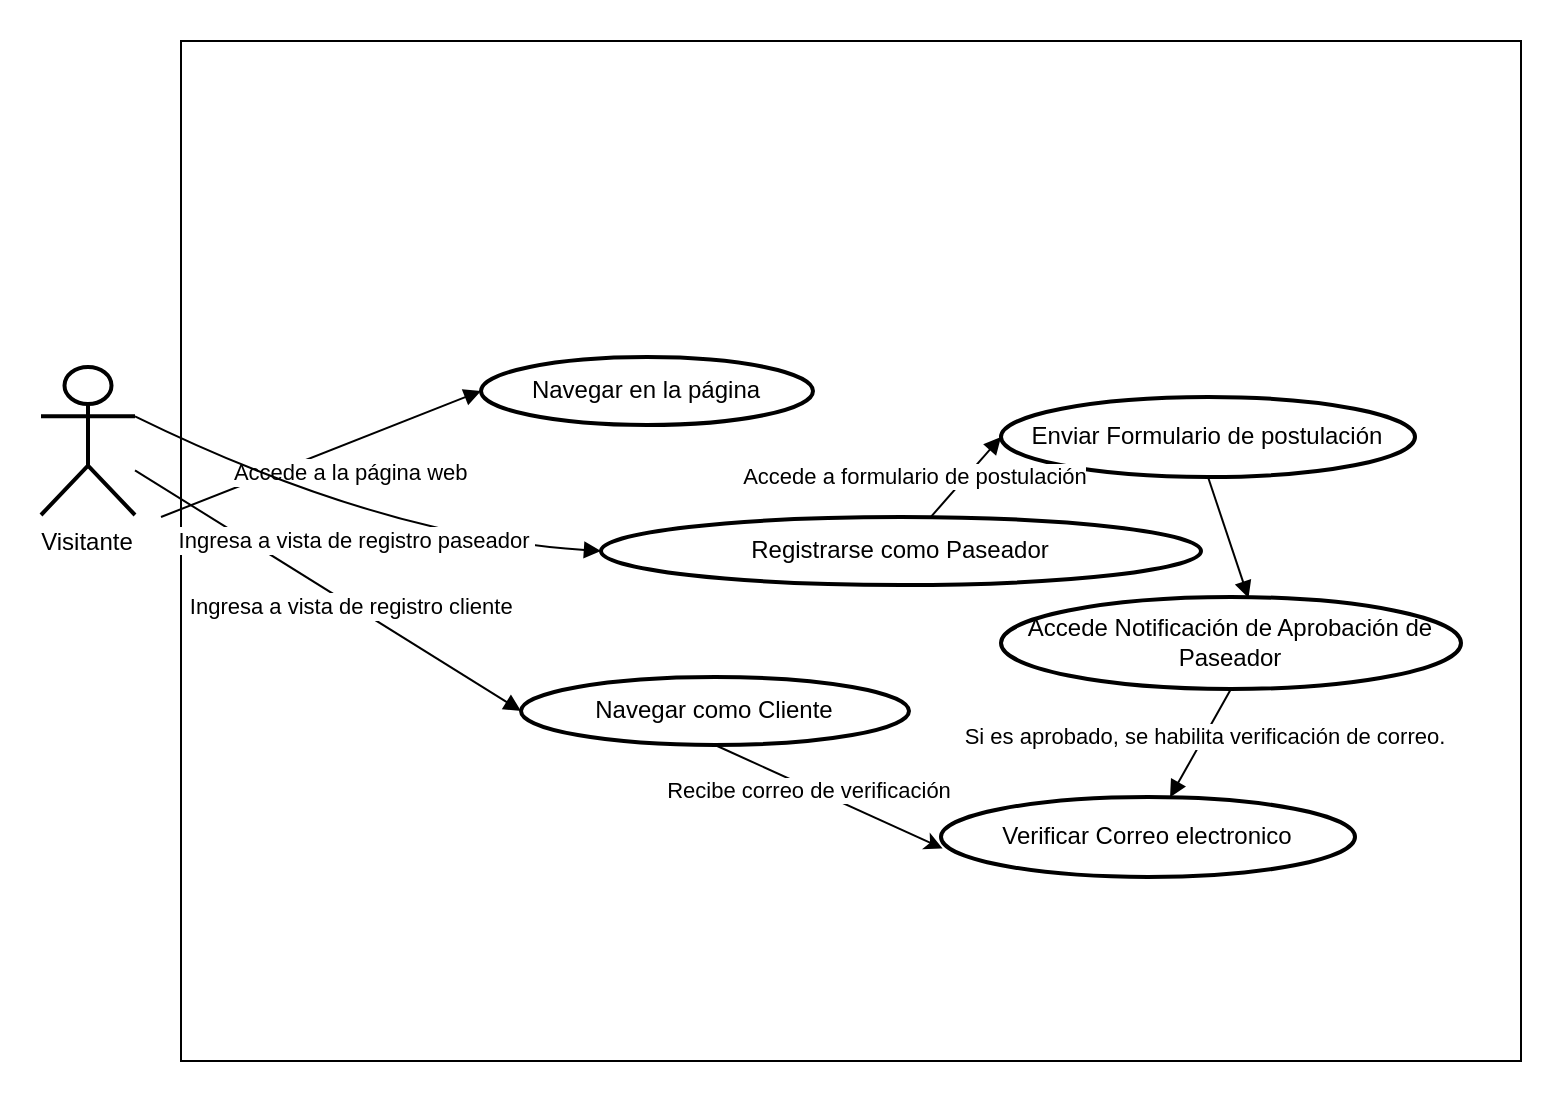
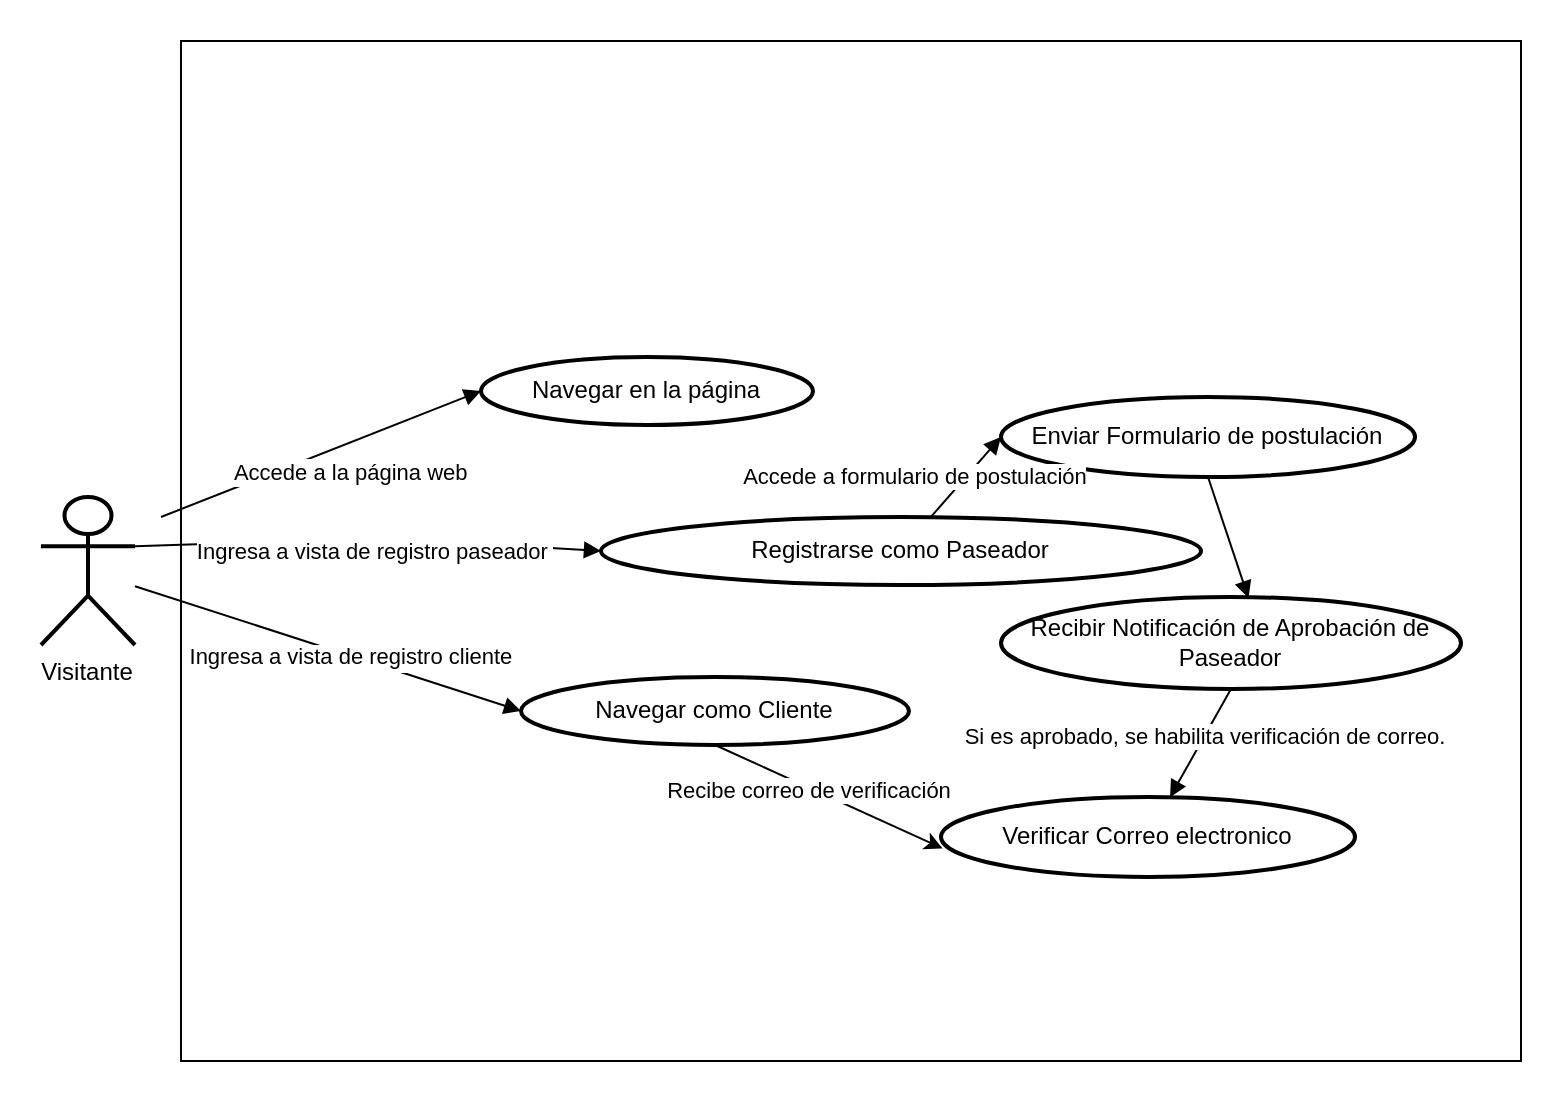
node "Visitante": moved (88, 441) -> (88, 571)
node "Accede Notificación de Aprobación de Paseador": label "Accede Notificación de Aprobación de Paseador" -> "Recibir Notificación de Aprobación de Paseador"
